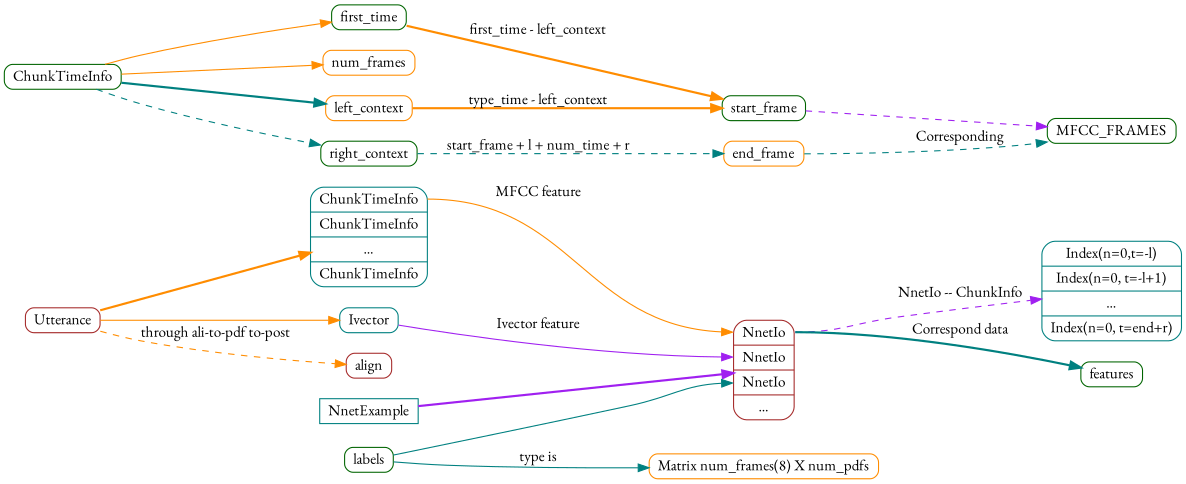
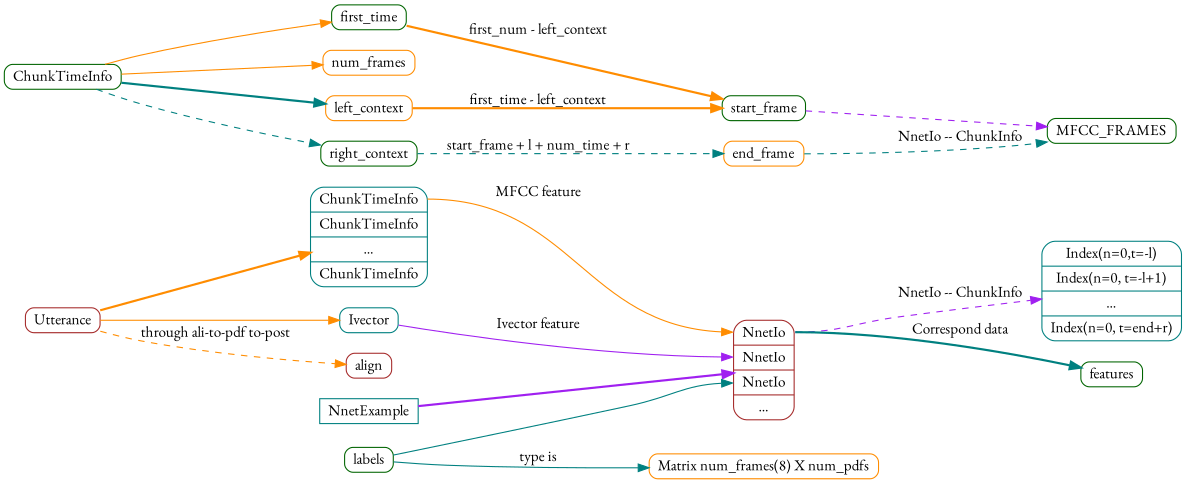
edge "first_time" -> "start_frame": label "first_time - left_context" -> "first_num - left_context"
edge "left_context" -> "start_frame": label "type_time - left_context" -> "first_time - left_context"
edge "end_frame" -> "MFCC_FRAMES": label "Corresponding" -> "NnetIo -- ChunkInfo"
